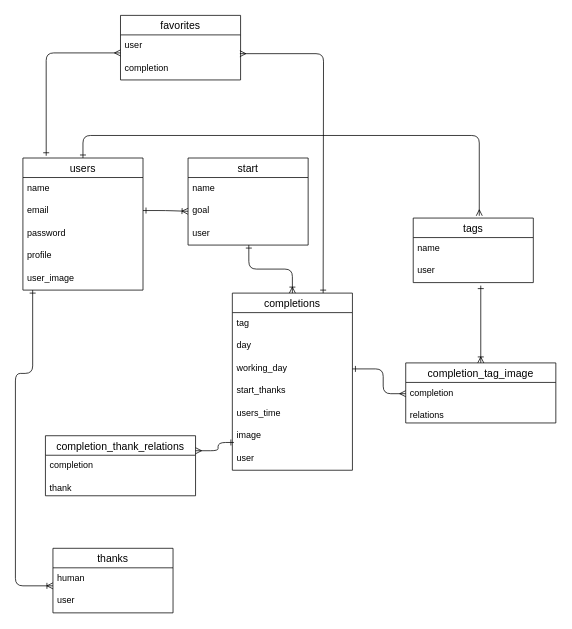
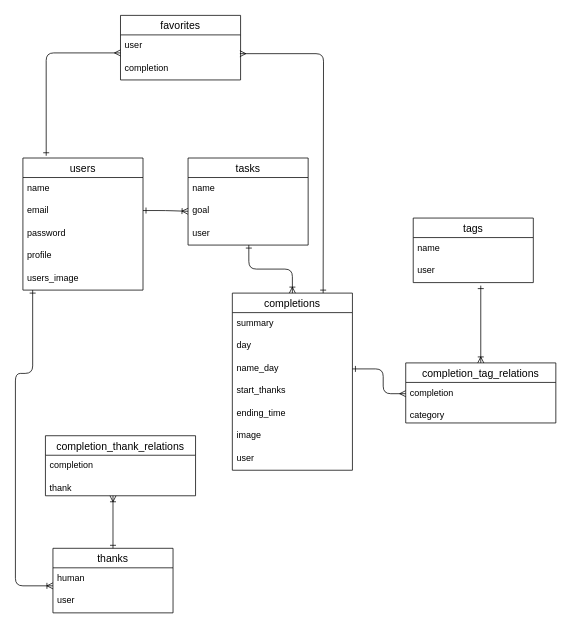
edge "users" -- "tags": removed
node "start": label "start" -> "tasks"
node "user_image": label "user_image" -> "users_image"
node "tag": label "tag" -> "summary"
node "working_day": label "working_day" -> "name_day"
node "completion_tag_image": label "completion_tag_image" -> "completion_tag_relations"
node "users_time": label "users_time" -> "ending_time"
node "relations": label "relations" -> "category"
edge "image" -- "completion_thank_relations": removed
edge "thank" -- "thanks": added
